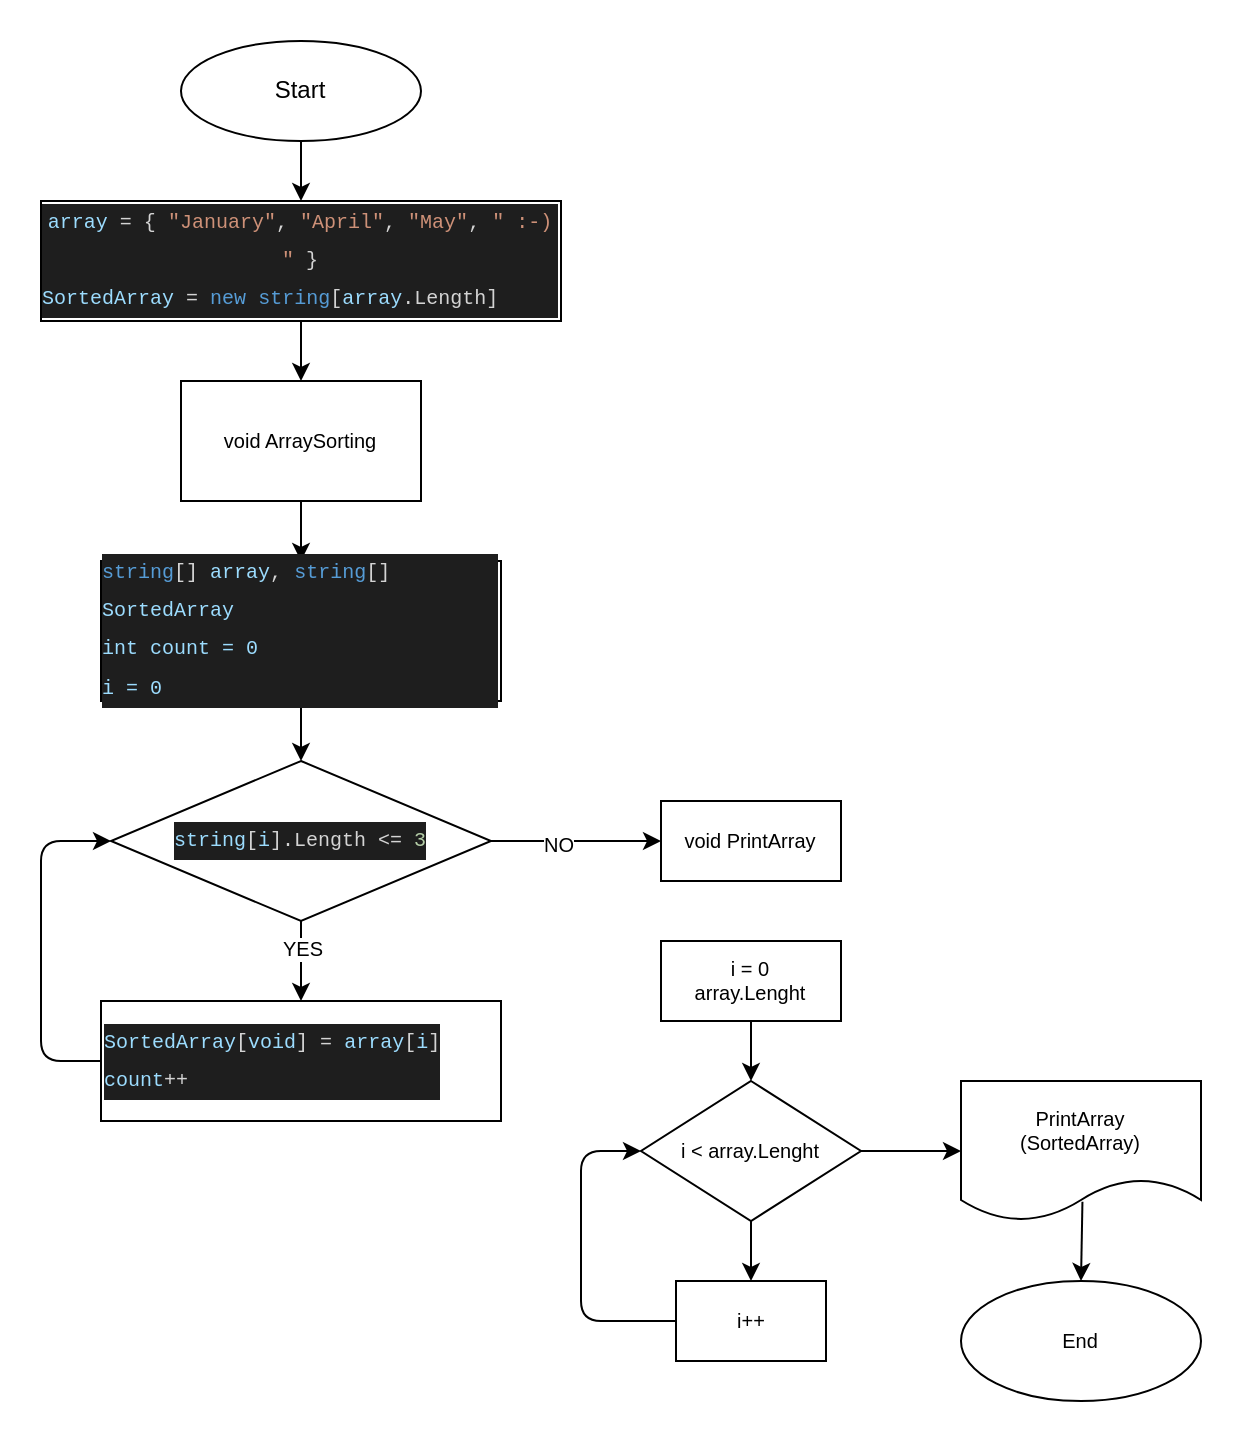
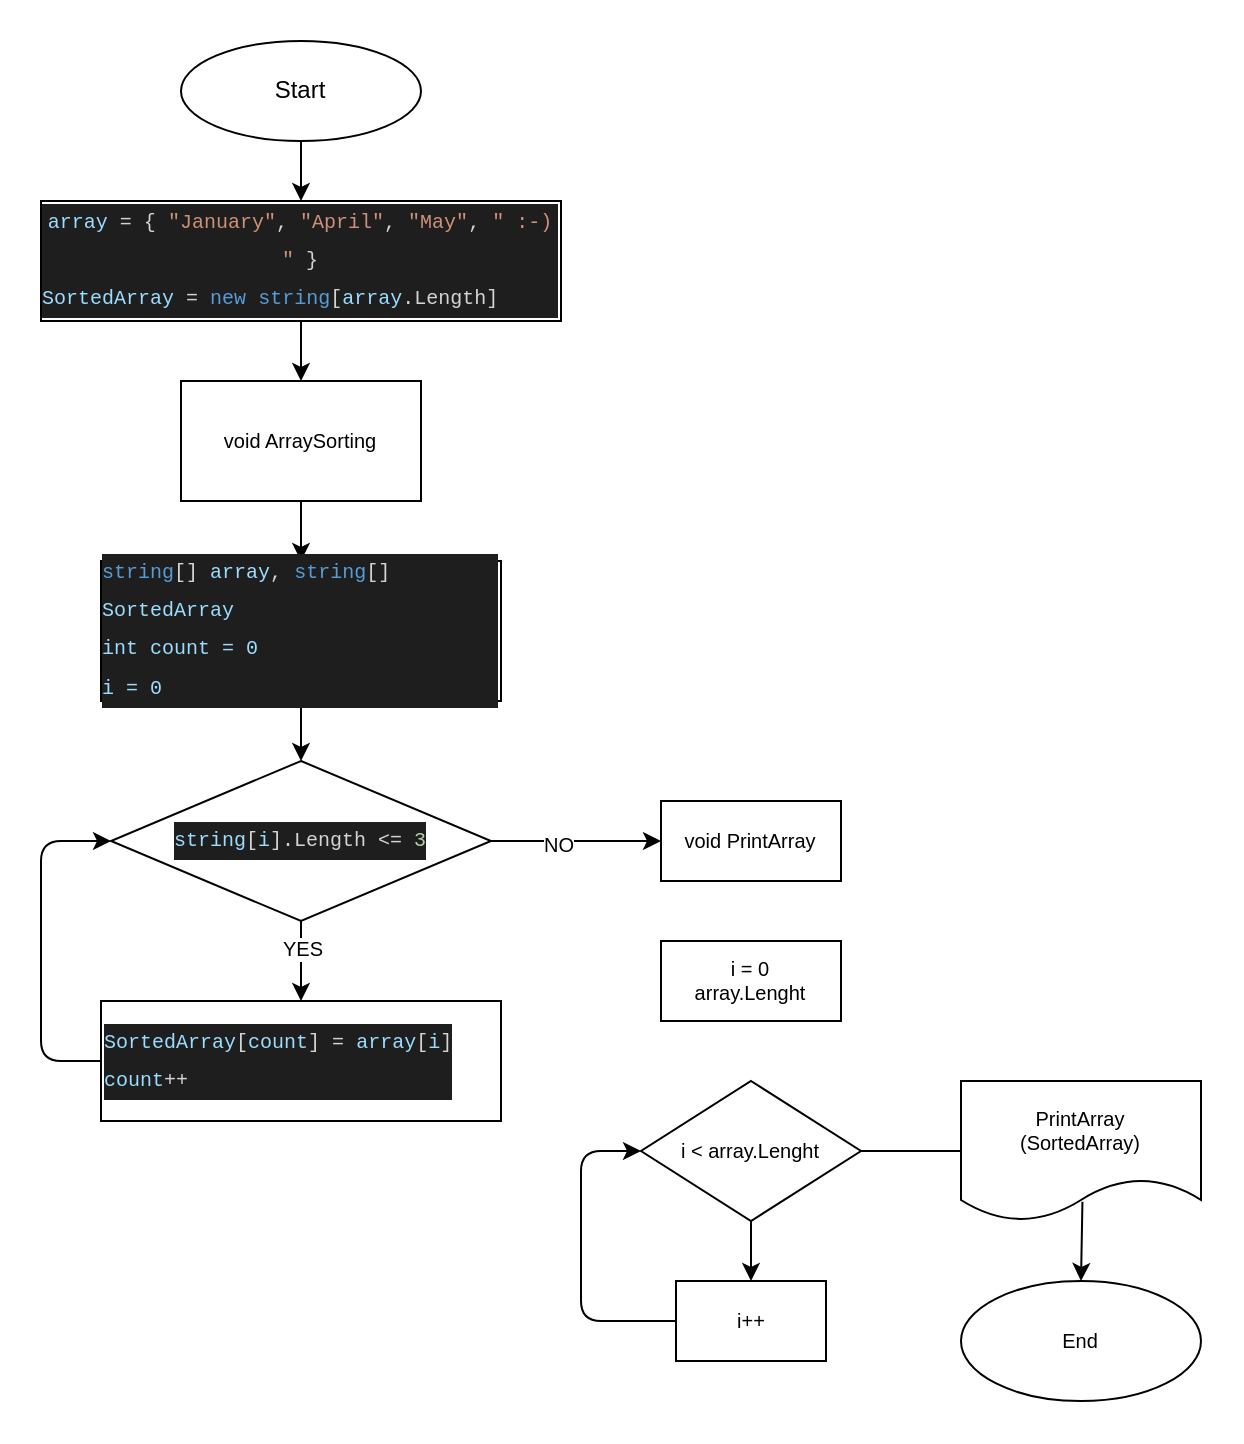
edge "i = 0 array.Lenght" -> "i < array.Lenght": removed
node "SortedArray[void] = array[i] count++": label "SortedArray[void] = array[i] count++" -> "SortedArray[count] = array[i] count++"
edge "i < array.Lenght" -> "PrintArray (SortedArray)": arrowhead classic -> none
